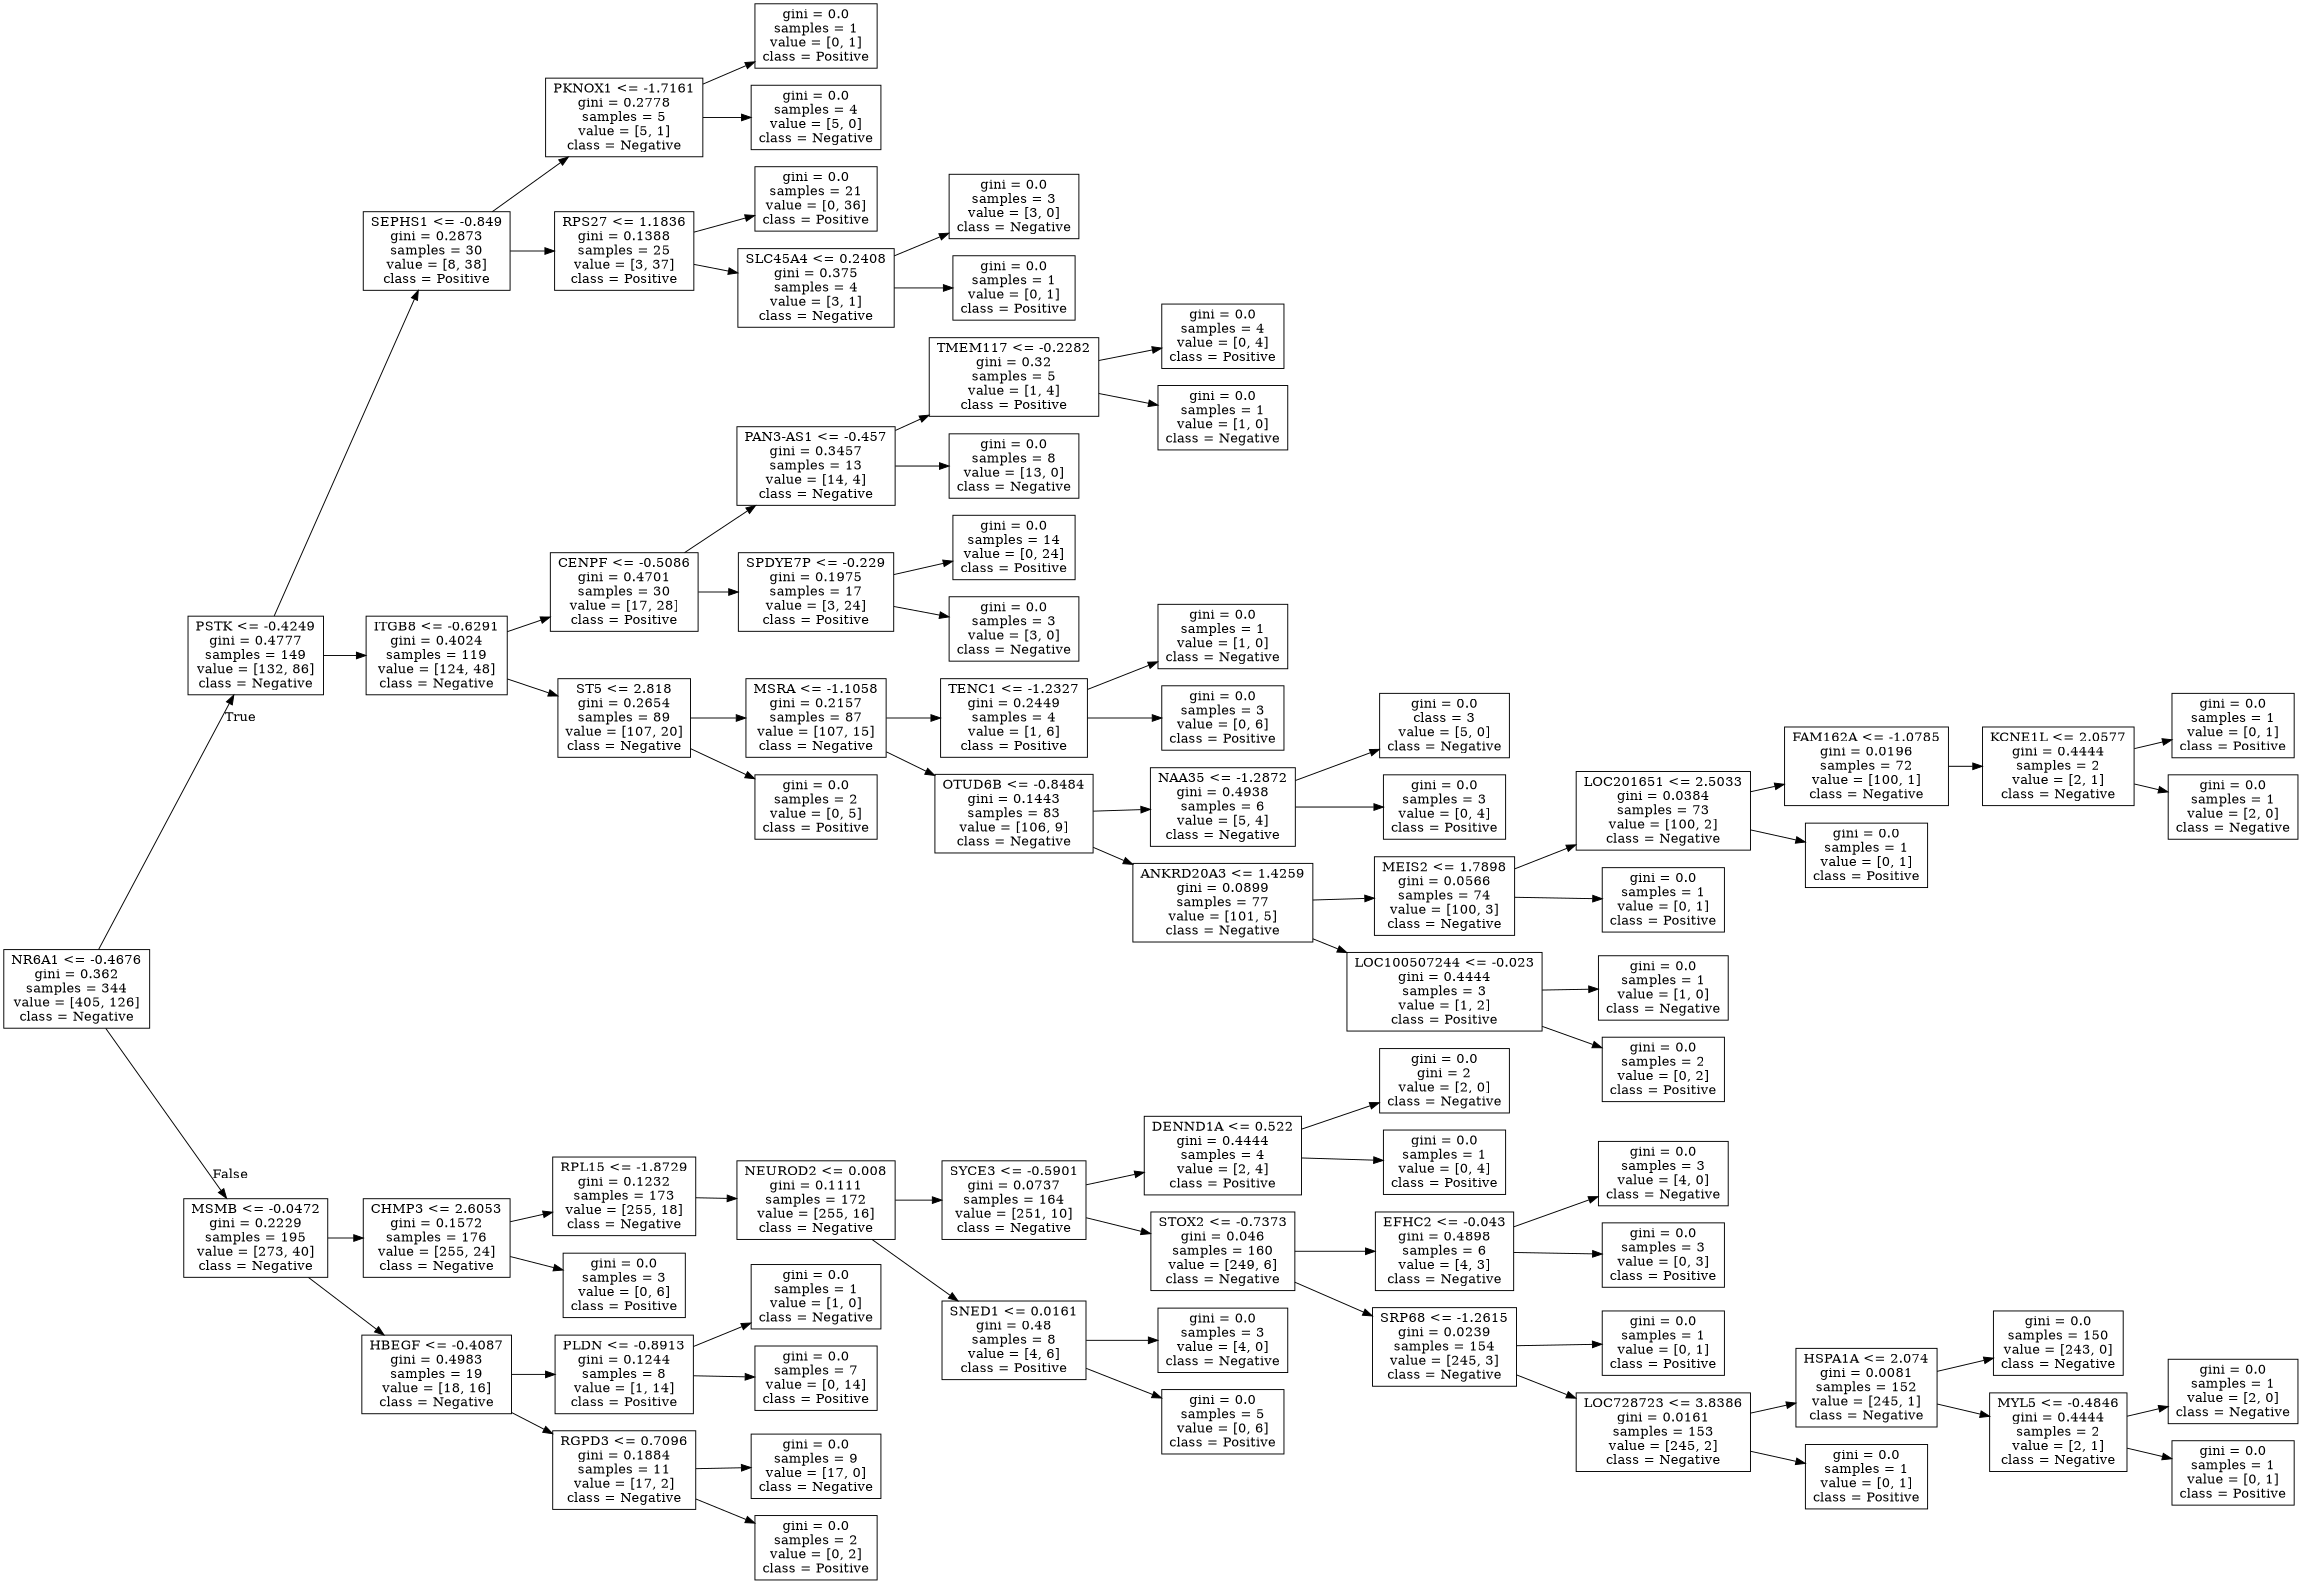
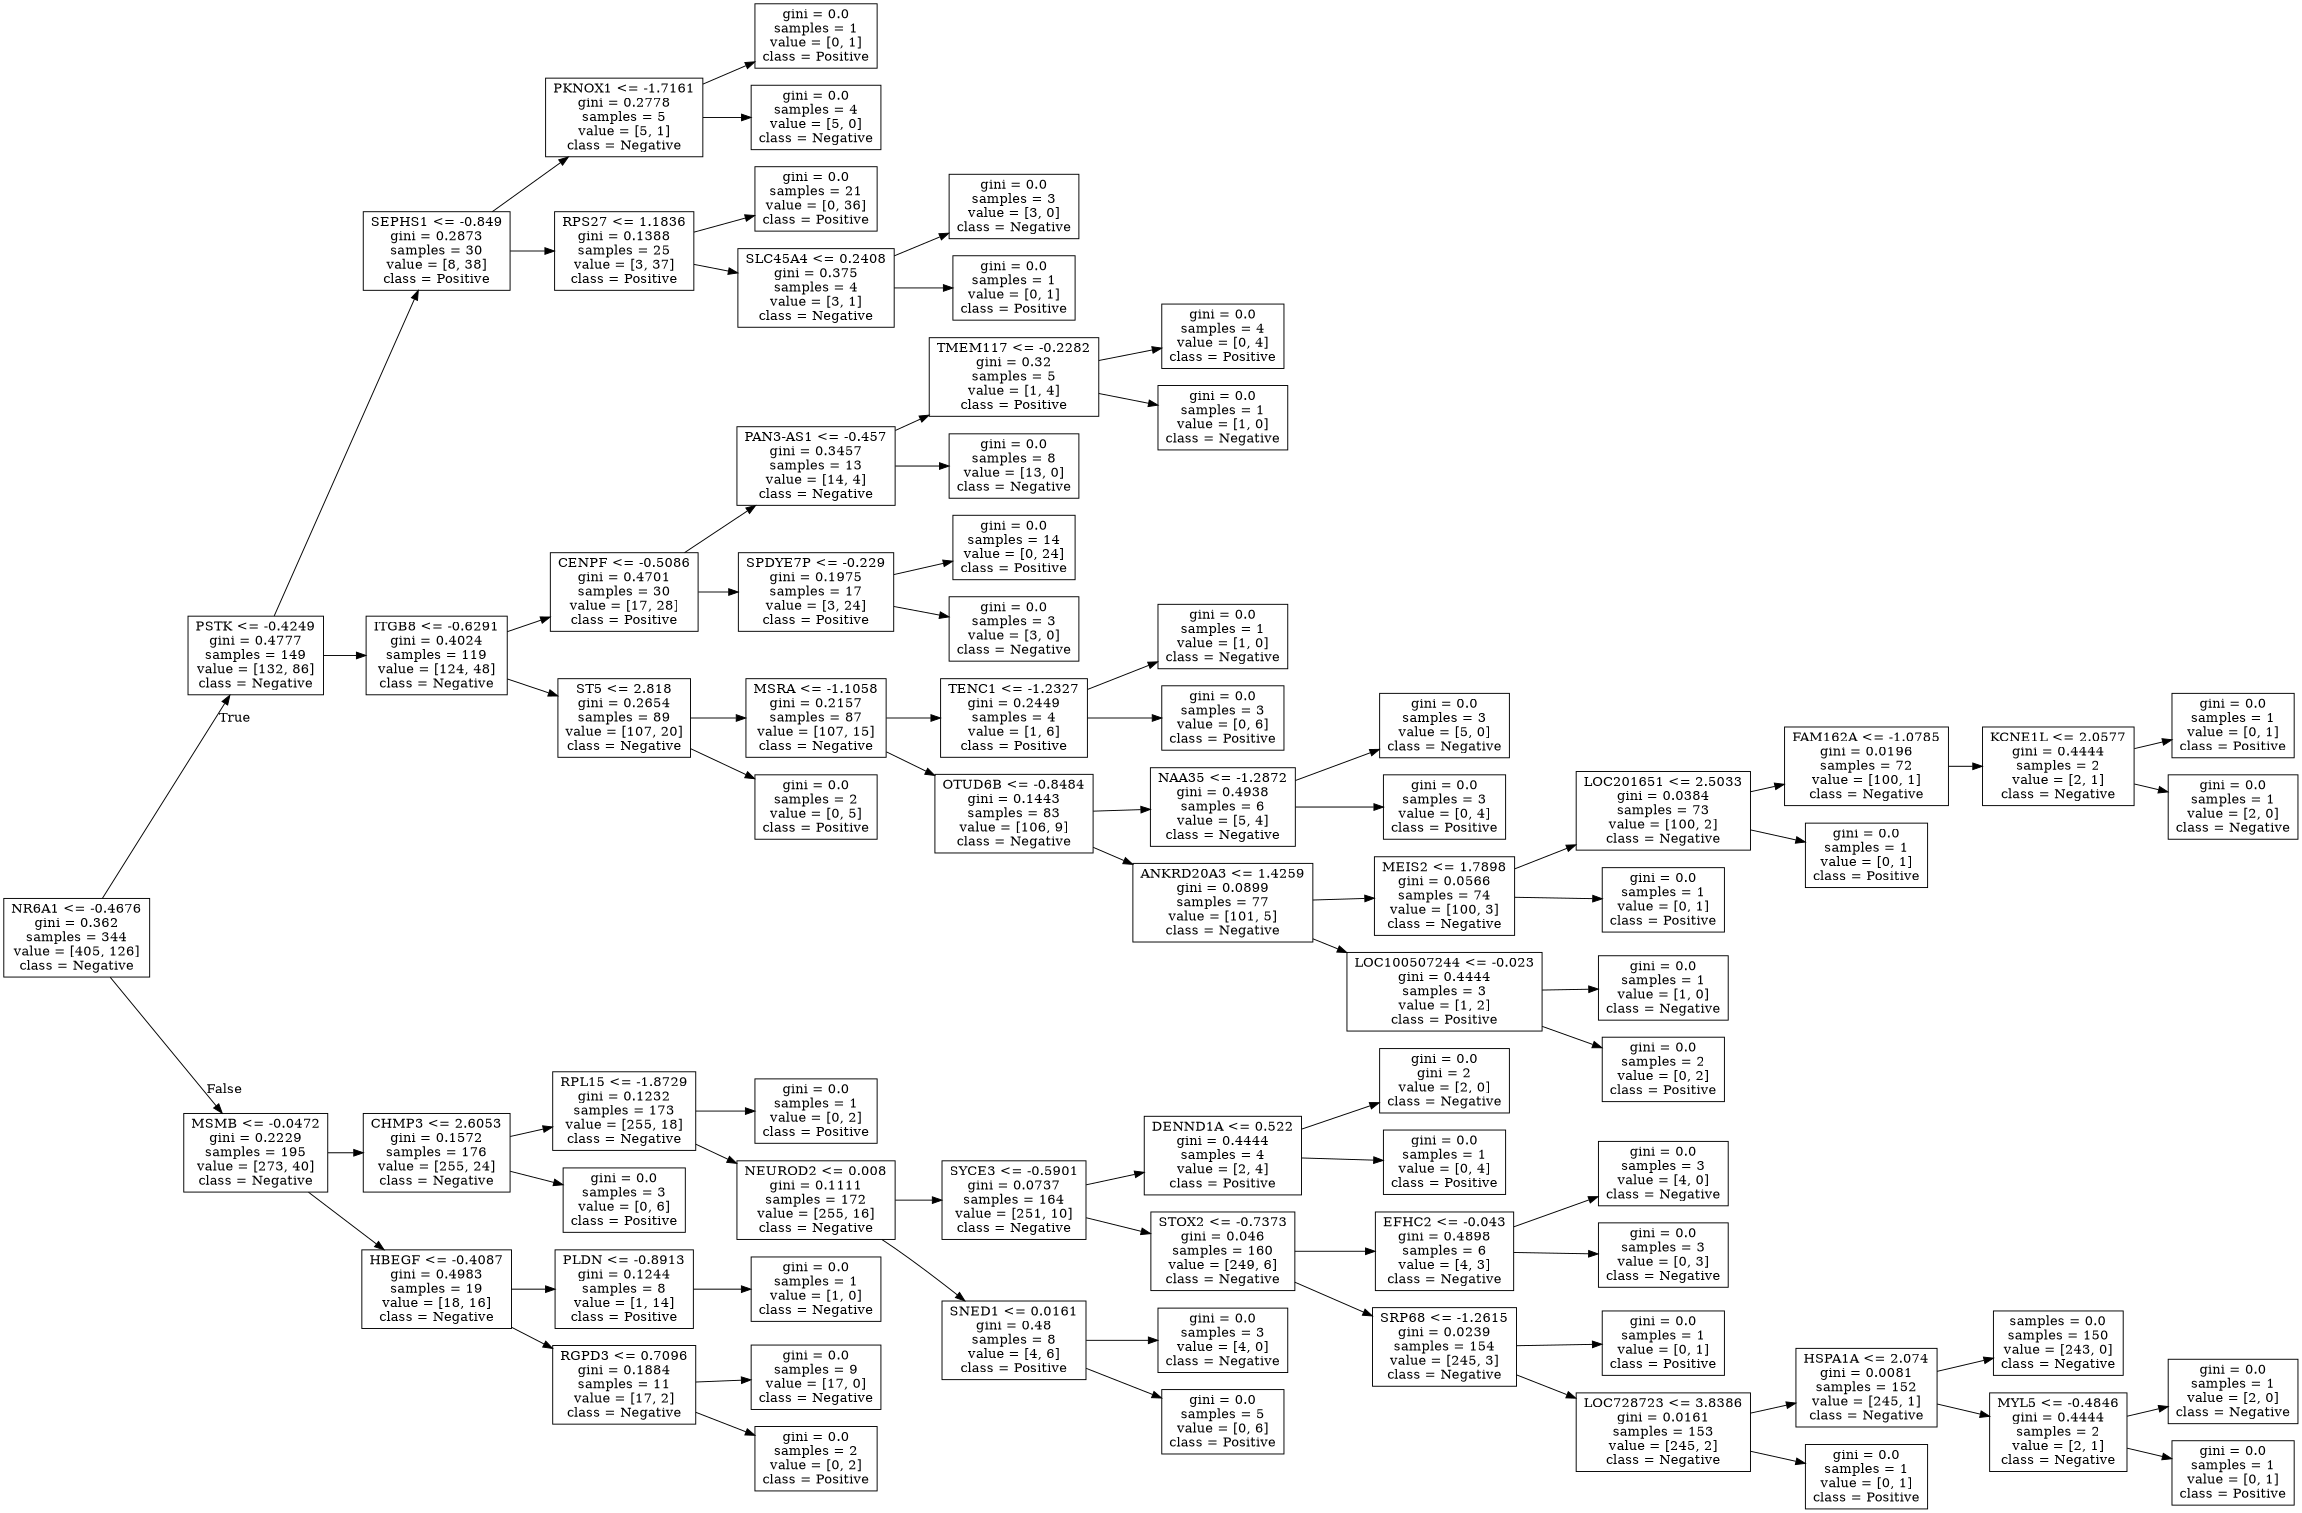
node "gini = 0.0 class = 3 value = [5, 0] class = Negative": label "gini = 0.0 class = 3 value = [5, 0] class = Negative" -> "gini = 0.0 samples = 3 value = [5, 0] class = Negative"
node "gini = 0.0 samples = 1 value = [0, 2] class = Positive": added
node "gini = 0.0 samples = 3 value = [0, 3] class = Positive": label "gini = 0.0 samples = 3 value = [0, 3] class = Positive" -> "gini = 0.0 samples = 3 value = [0, 3] class = Negative"
node "gini = 0.0 samples = 150 value = [243, 0] class = Negative": label "gini = 0.0 samples = 150 value = [243, 0] class = Negative" -> "samples = 0.0 samples = 150 value = [243, 0] class = Negative"
node "gini = 0.0 samples = 7 value = [0, 14] class = Positive": removed
